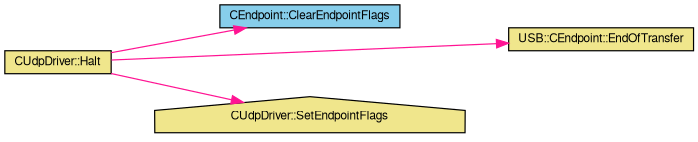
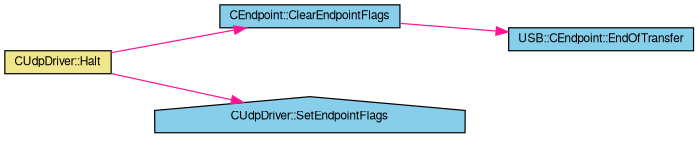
node "USB::CEndpoint::EndOfTransfer": fillcolor khaki -> skyblue
edge "CUdpDriver::Halt" -> "USB::CEndpoint::EndOfTransfer": now "CEndpoint::ClearEndpointFlags" -> "USB::CEndpoint::EndOfTransfer"
node "CUdpDriver::SetEndpointFlags": fillcolor khaki -> skyblue
